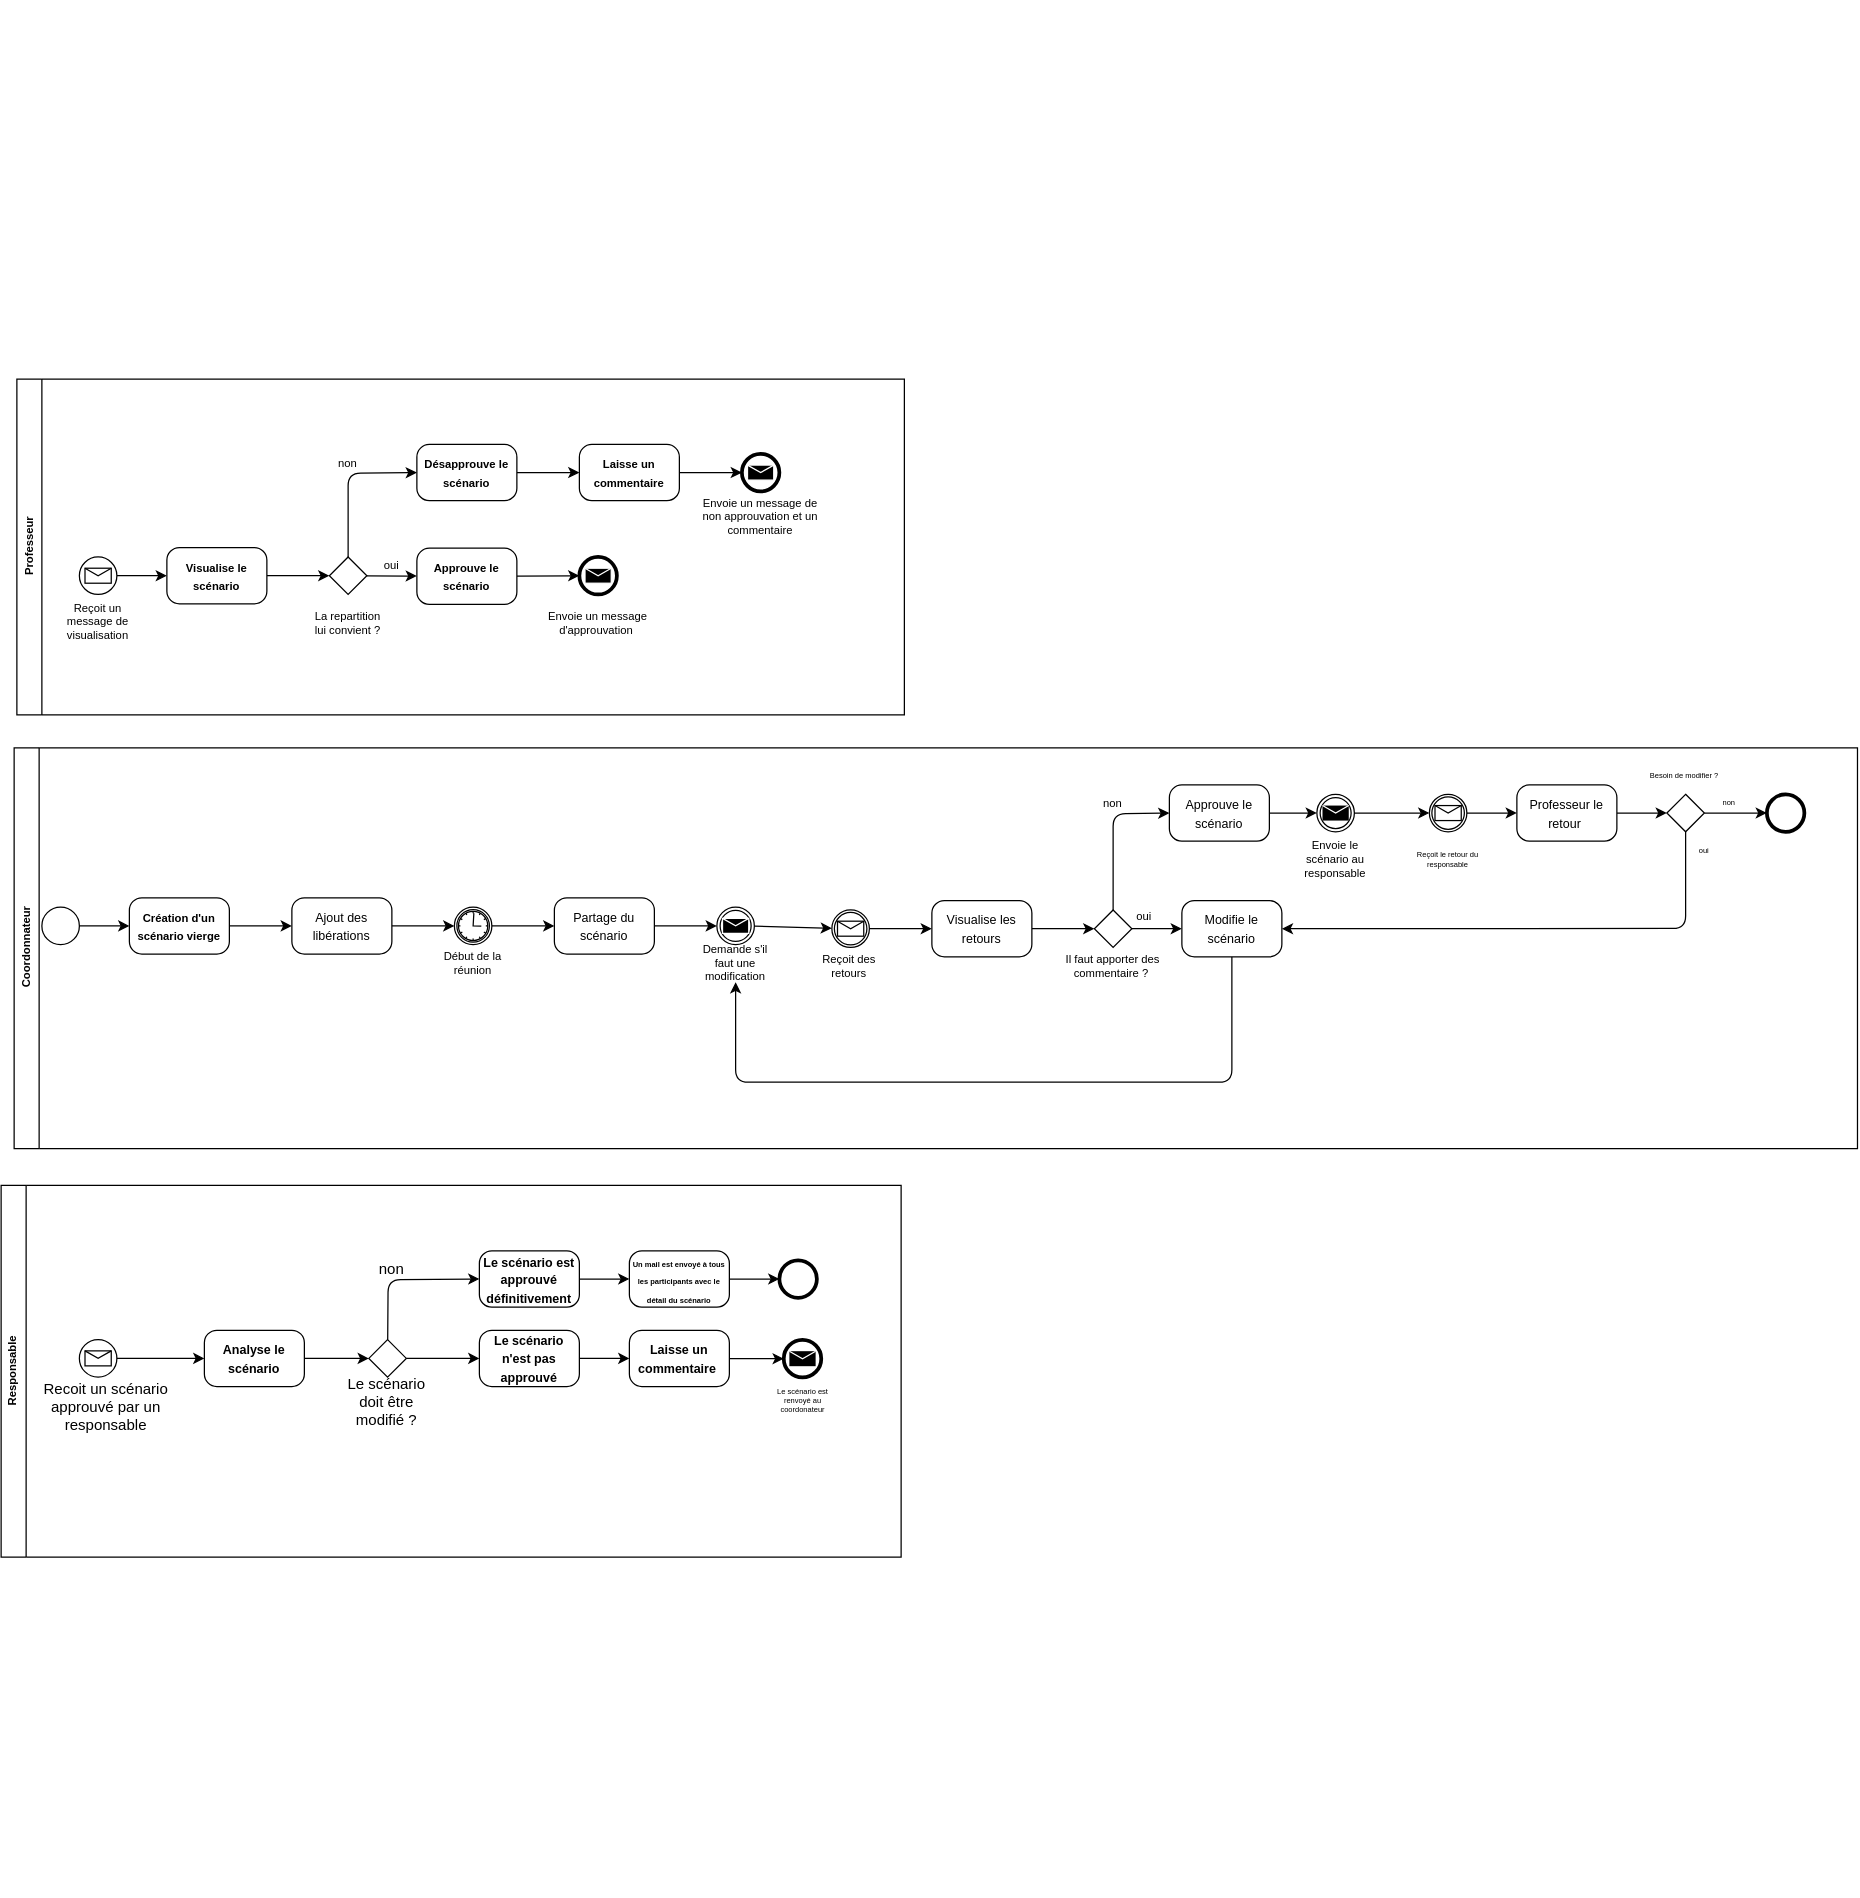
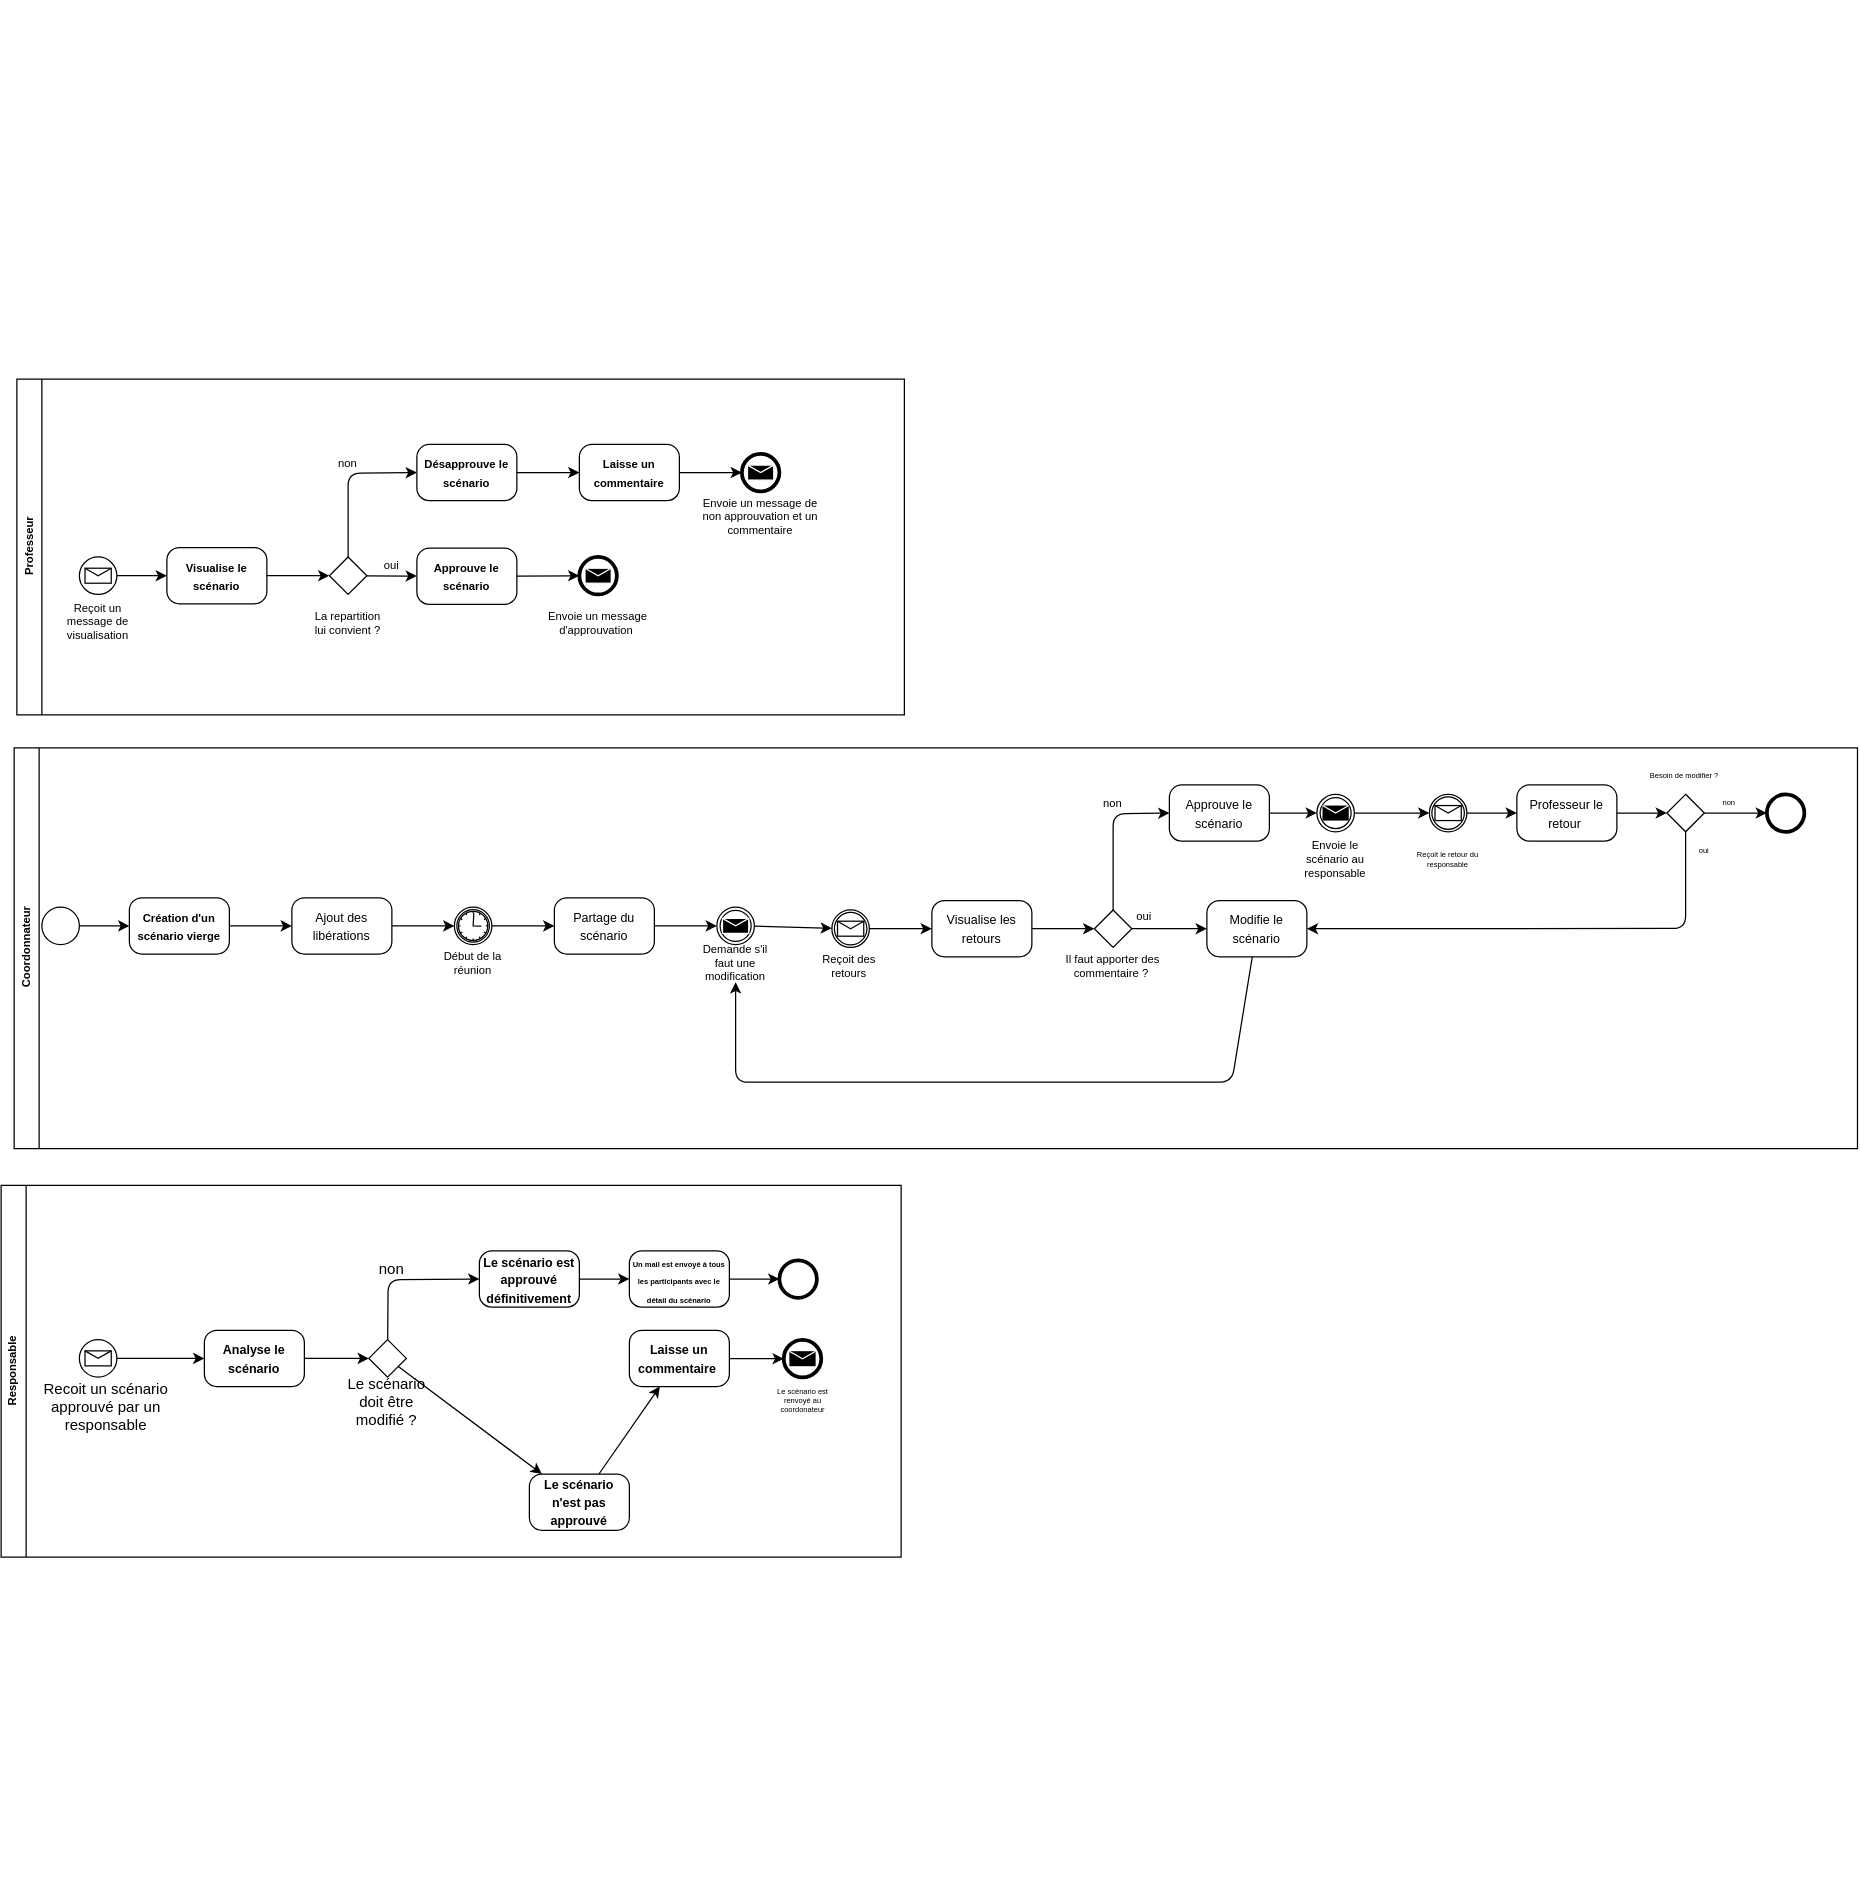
node "Modifie le scénario": moved (1232, 928) -> (1257, 928)
node "Le scénario n'est pas approuvé": moved (529, 1358) -> (579, 1502)
